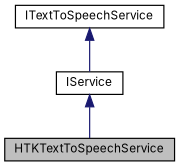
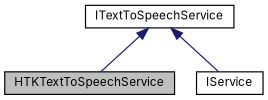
edge "HTKTextToSpeechService" -> "IService": now "HTKTextToSpeechService" -> "ITextToSpeechService"
